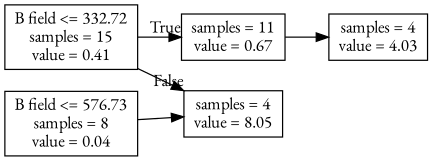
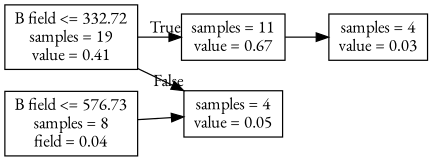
node "B field <= 332.72 samples = 15 value = 0.41": label "B field <= 332.72 samples = 15 value = 0.41" -> "B field <= 332.72 samples = 19 value = 0.41"
node "samples = 4 value = 4.03": label "samples = 4 value = 4.03" -> "samples = 4 value = 0.03"
node "samples = 4 value = 8.05": label "samples = 4 value = 8.05" -> "samples = 4 value = 0.05"
node "B field <= 576.73 samples = 8 value = 0.04": label "B field <= 576.73 samples = 8 value = 0.04" -> "B field <= 576.73 samples = 8 field = 0.04"
